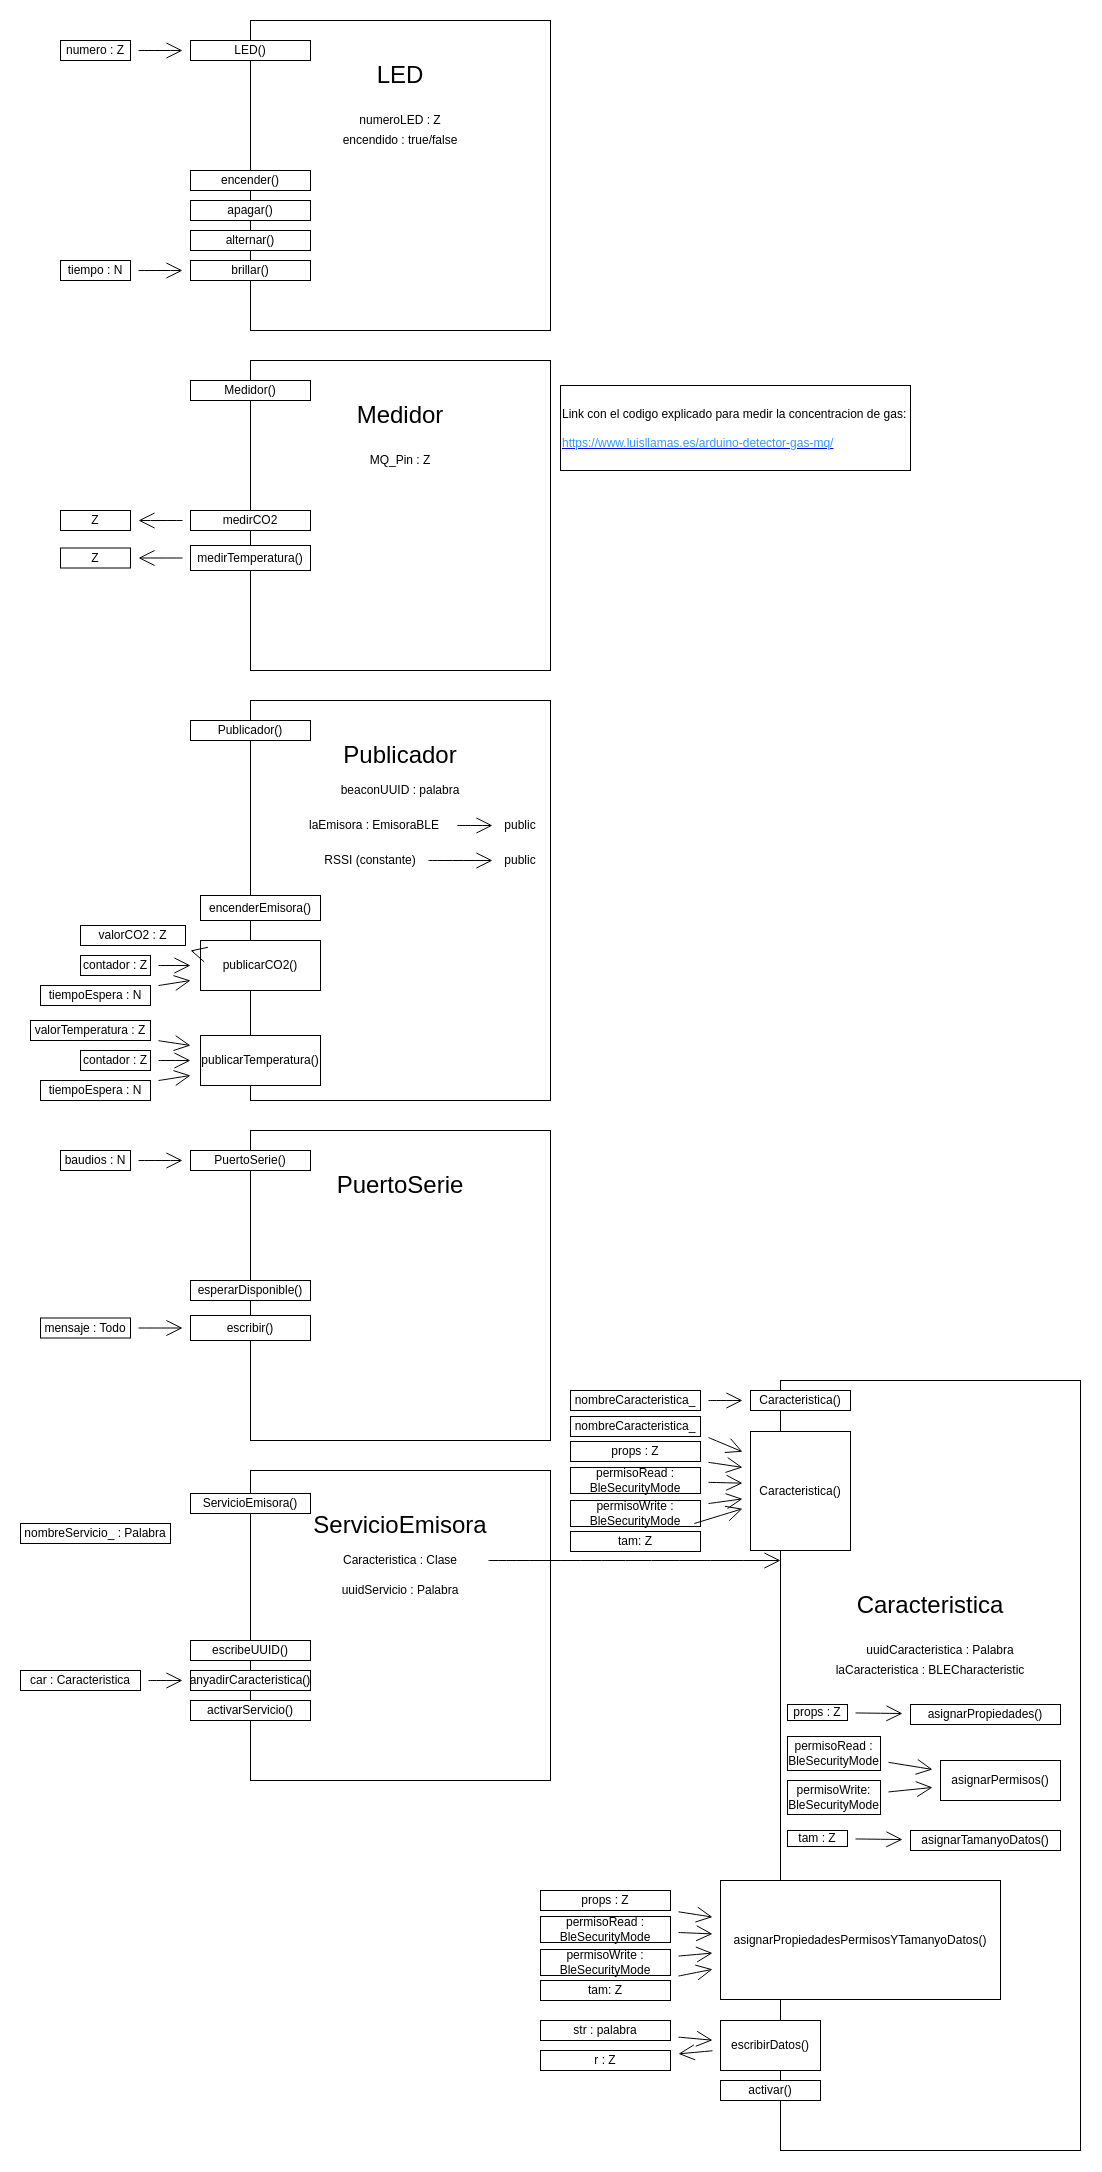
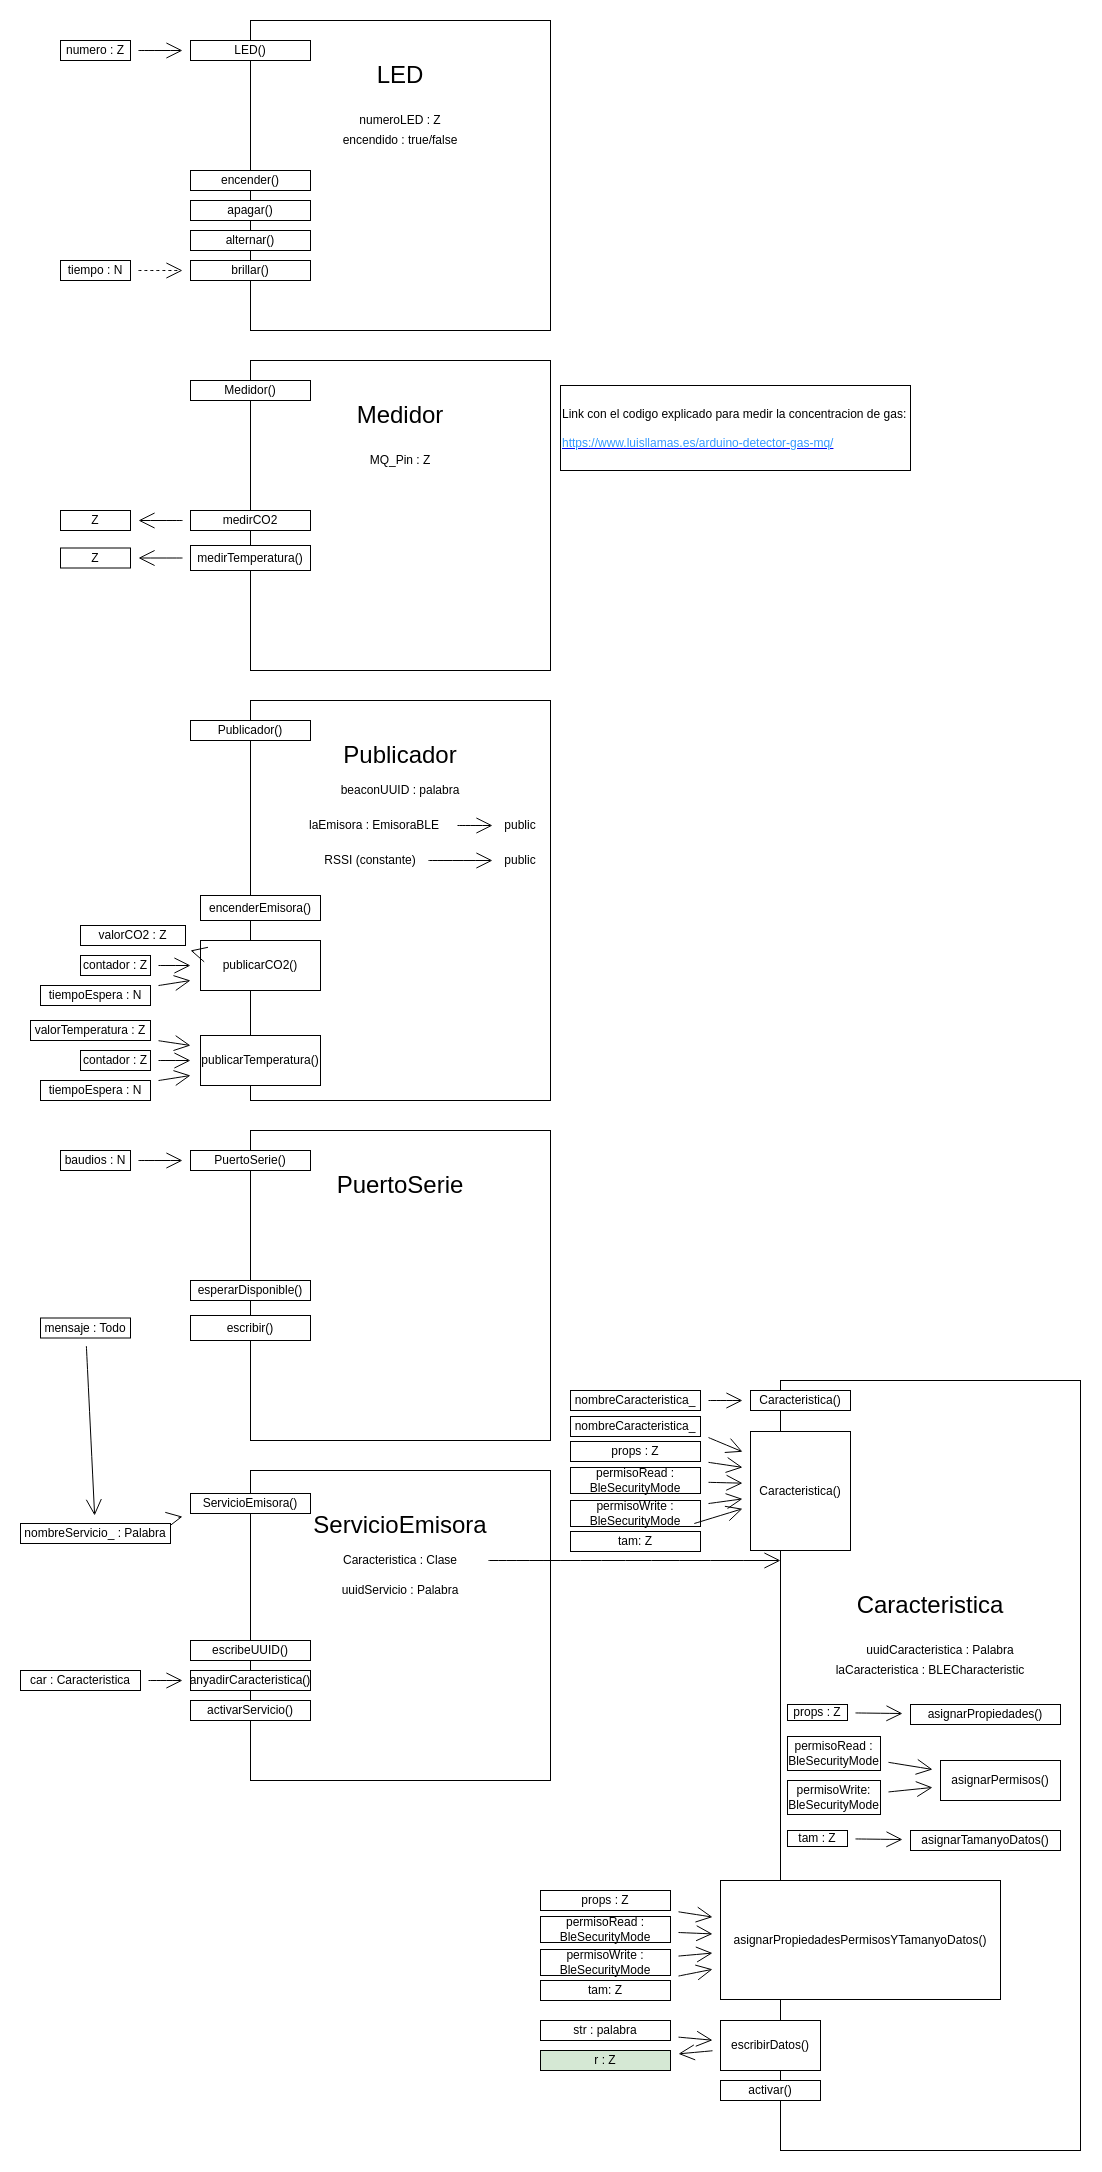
edge "tiempo : N" -> "brillar()": style solid -> dashed
edge "mensaje : Todo" -> "escribir()": now "mensaje : Todo" -> "nombreServicio_ : Palabra"
edge "nombreServicio_ : Palabra" -> "ServicioEmisora()": added
node "r : Z": fillcolor #ffffff -> #d5e8d4
